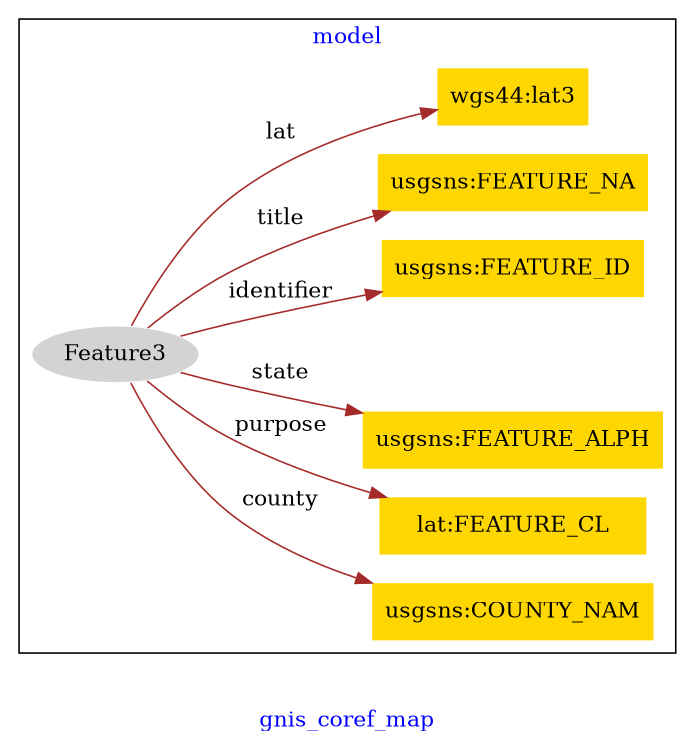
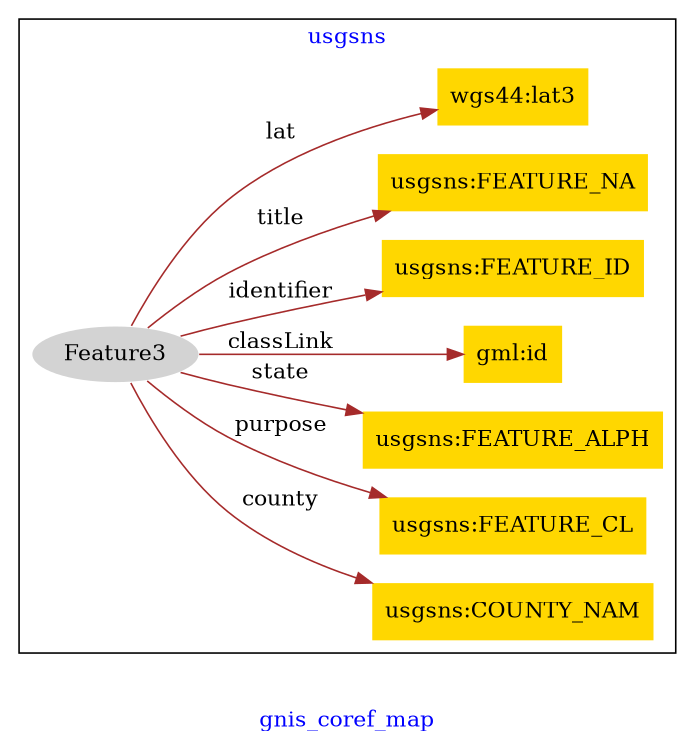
cluster "model": label "model" -> "usgsns"
node "gml:id": added
node "lat:FEATURE_CL": label "lat:FEATURE_CL" -> "usgsns:FEATURE_CL"
